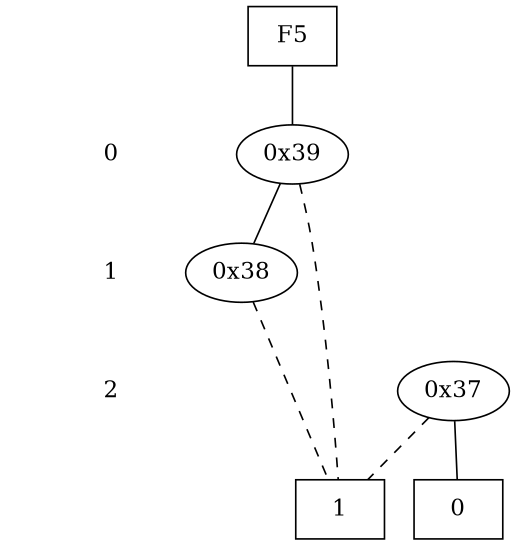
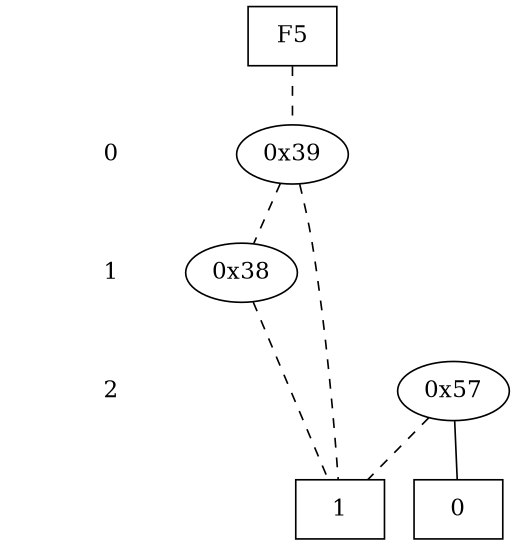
edge "F5" -- "0x39": style solid -> dashed
edge "0x39" -- "0x38": style solid -> dashed
node "0x37": label "0x37" -> "0x57"
